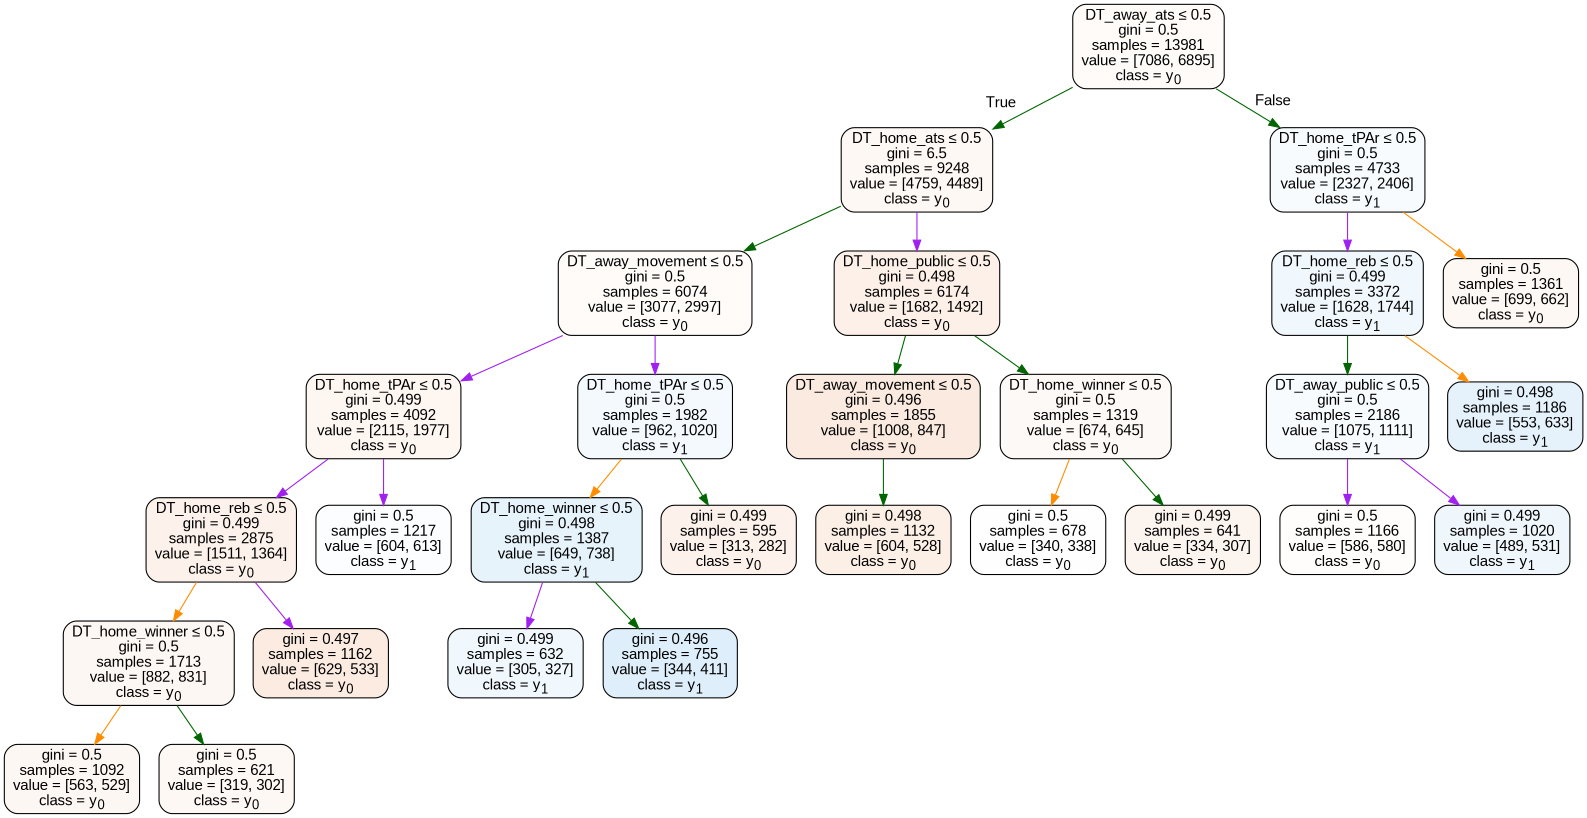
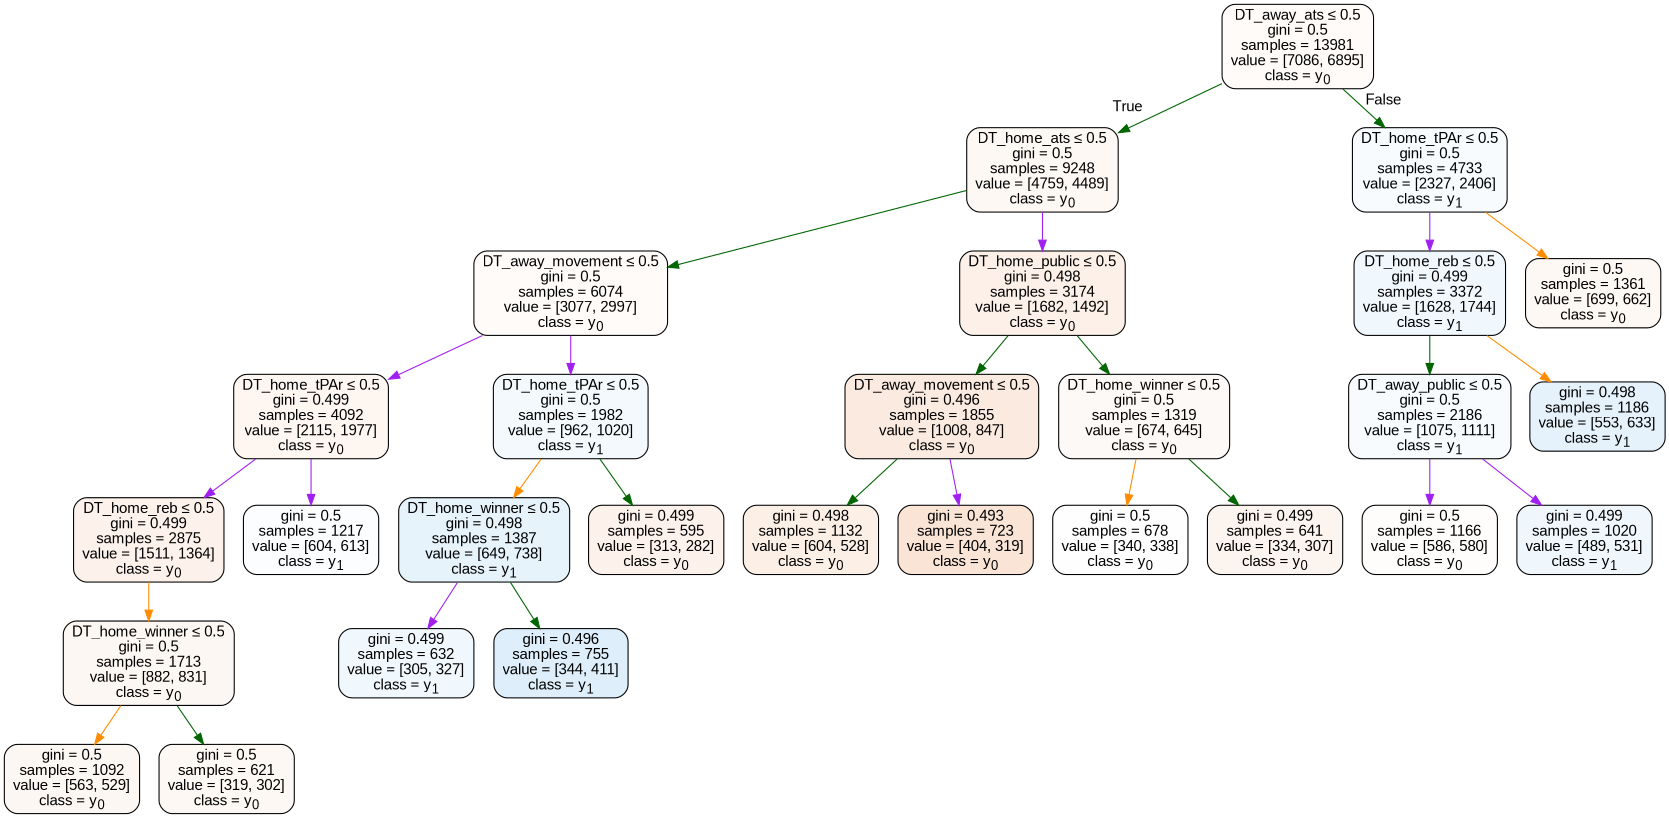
node "DT_home_ats ≤ 0.5": text "gini = 6.5" -> "gini = 0.5"
node "DT_home_public ≤ 0.5": text "samples = 6174" -> "samples = 3174"
node "gini = 0.493": added
node "gini = 0.497": removed
